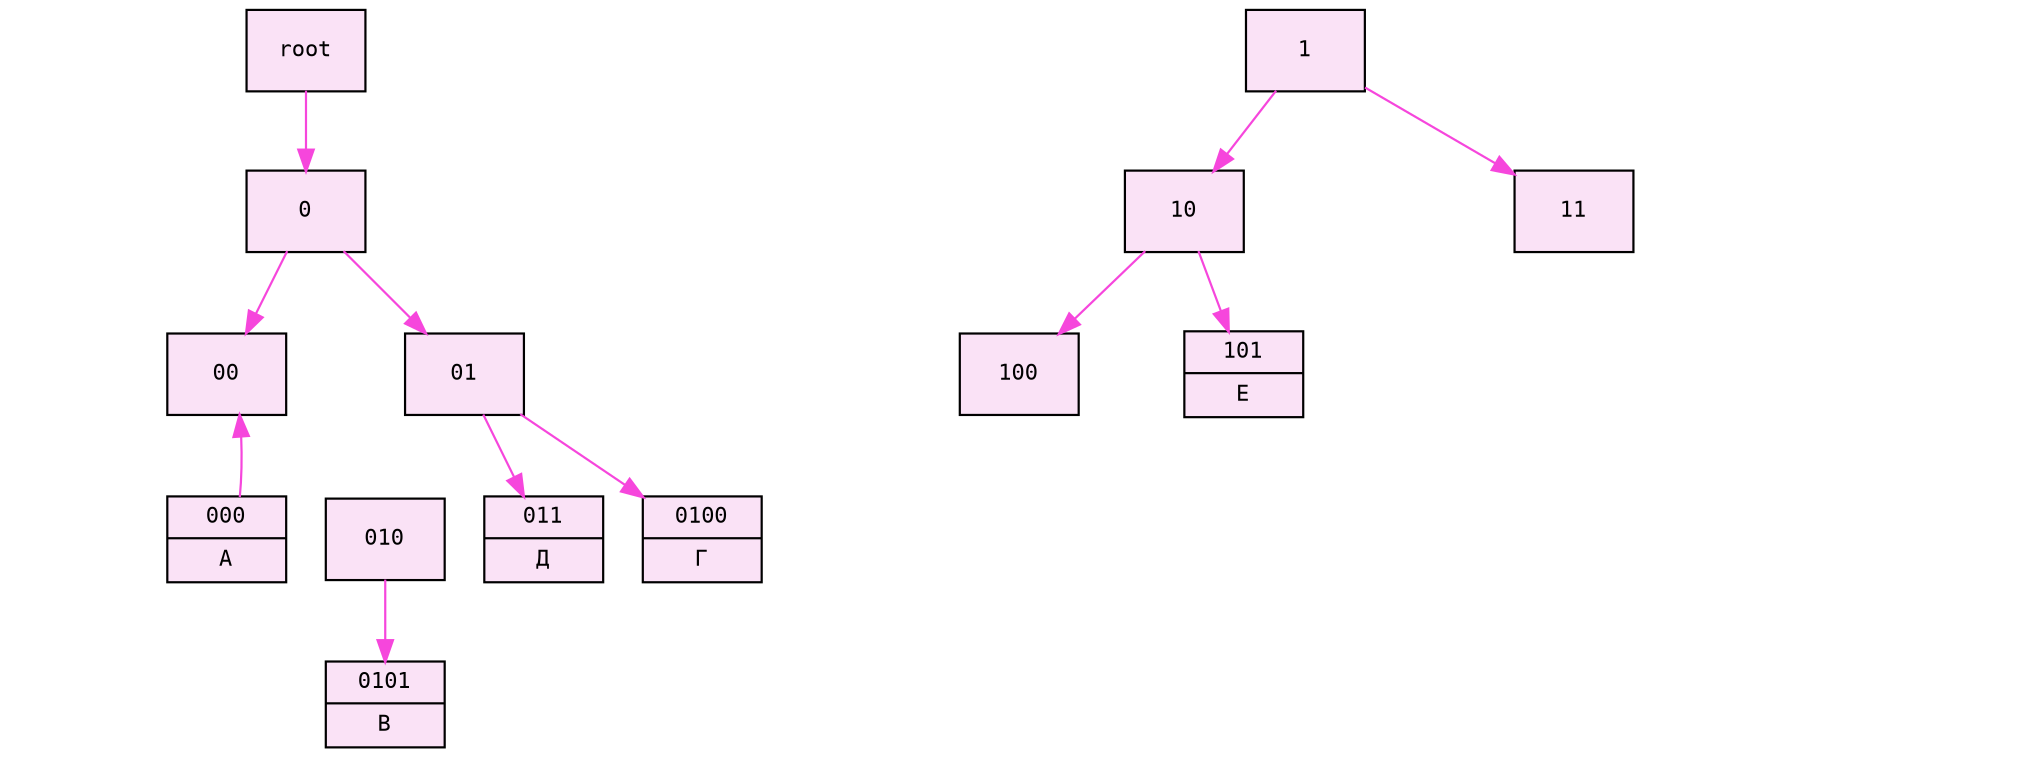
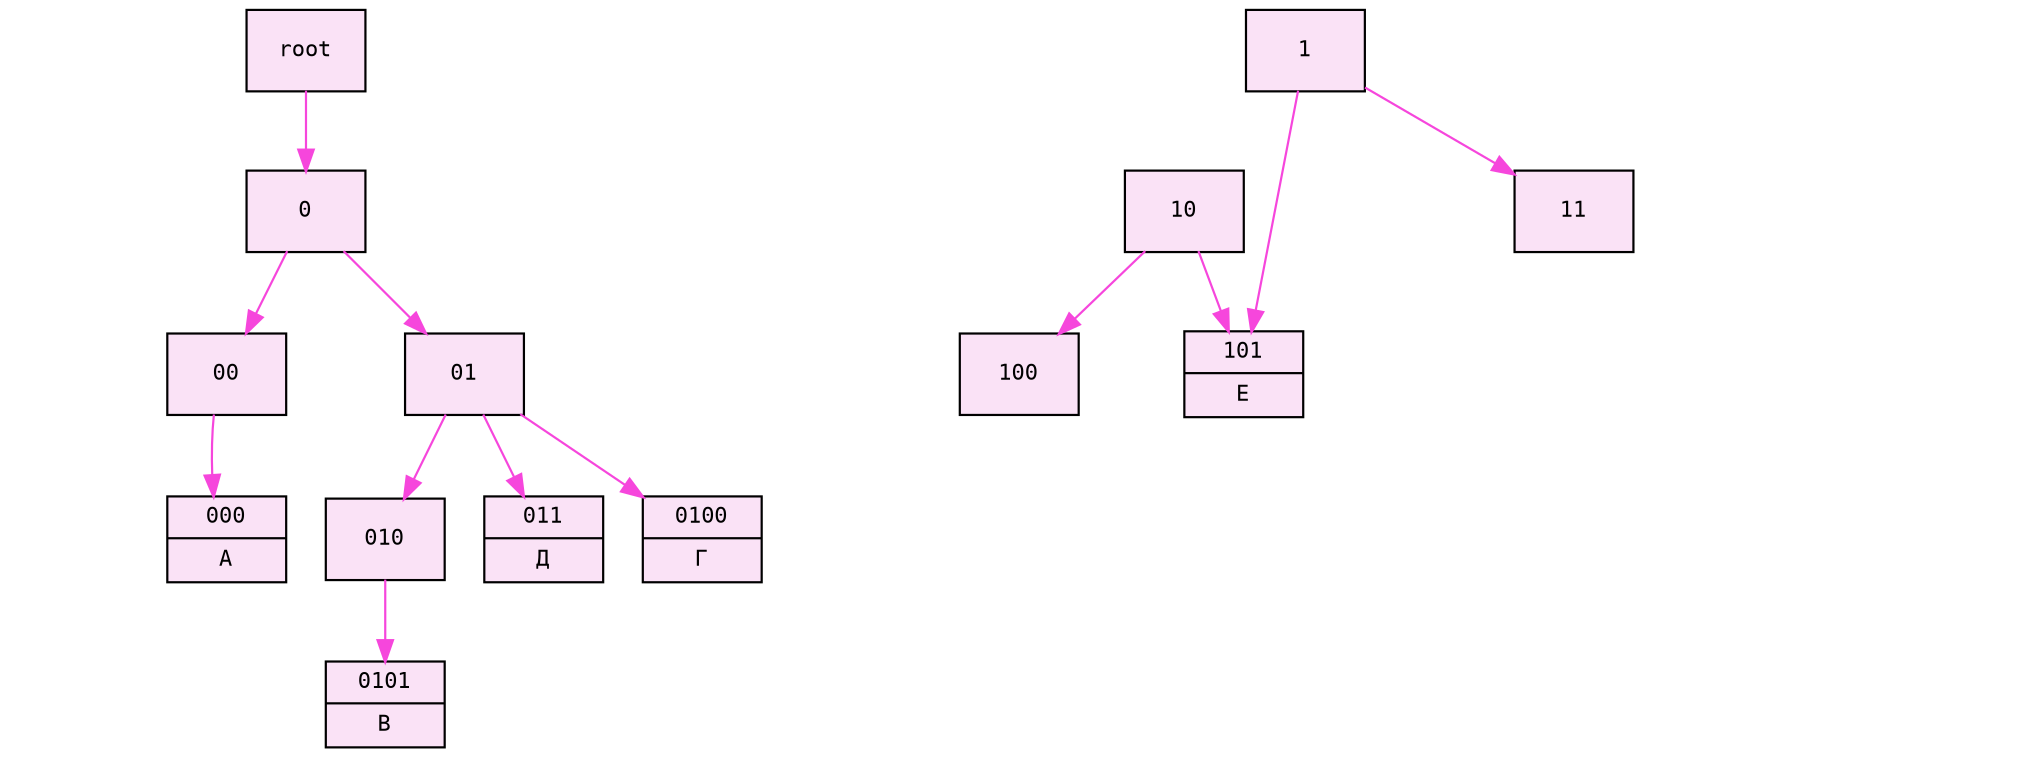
edge "1" -> "10": now "1" -> "101"
edge "01" -> "010": added
edge "000" -> "00": reversed
